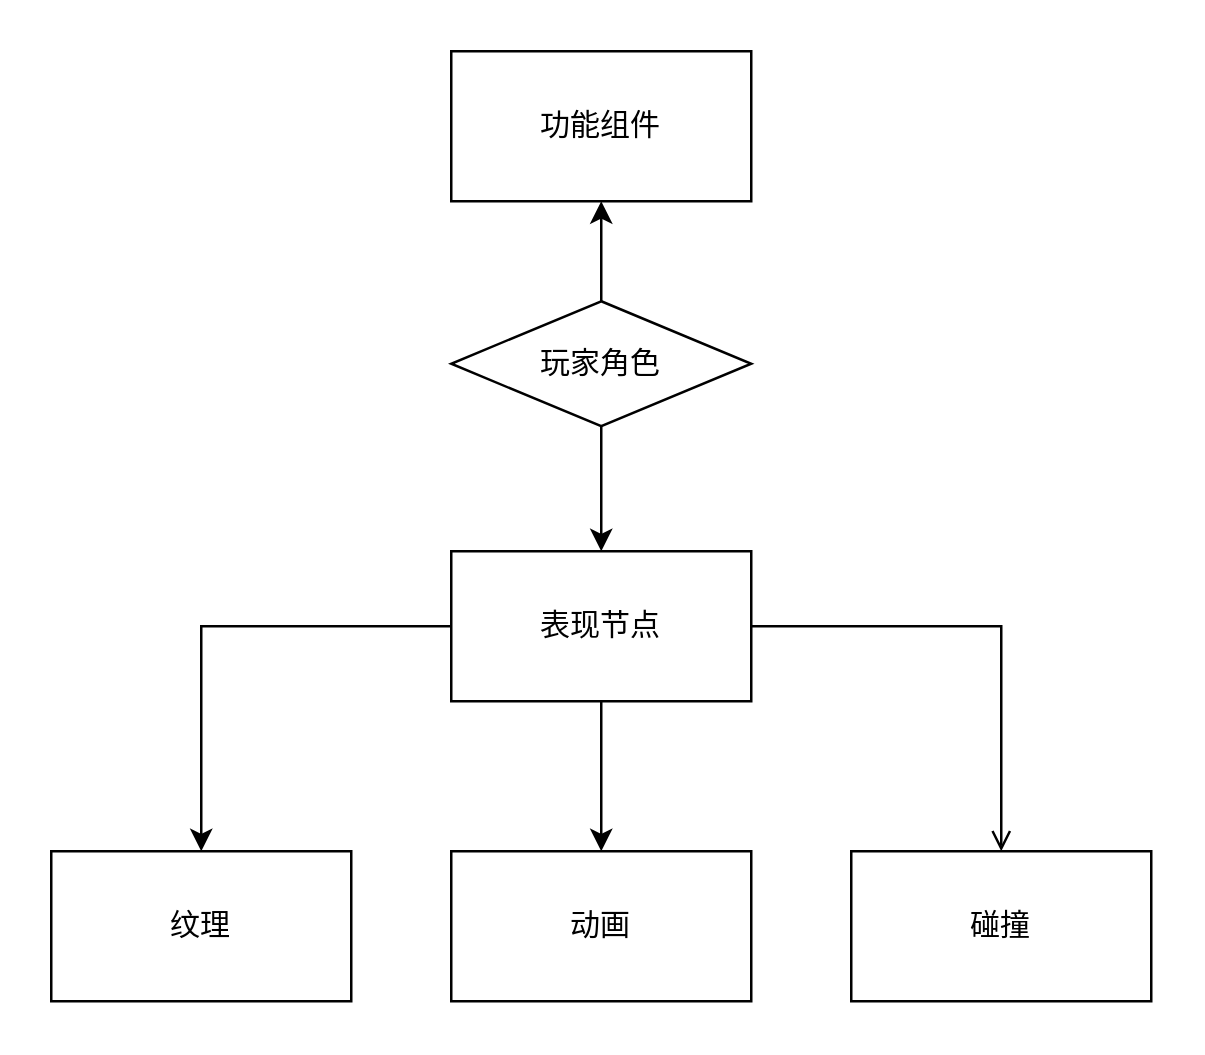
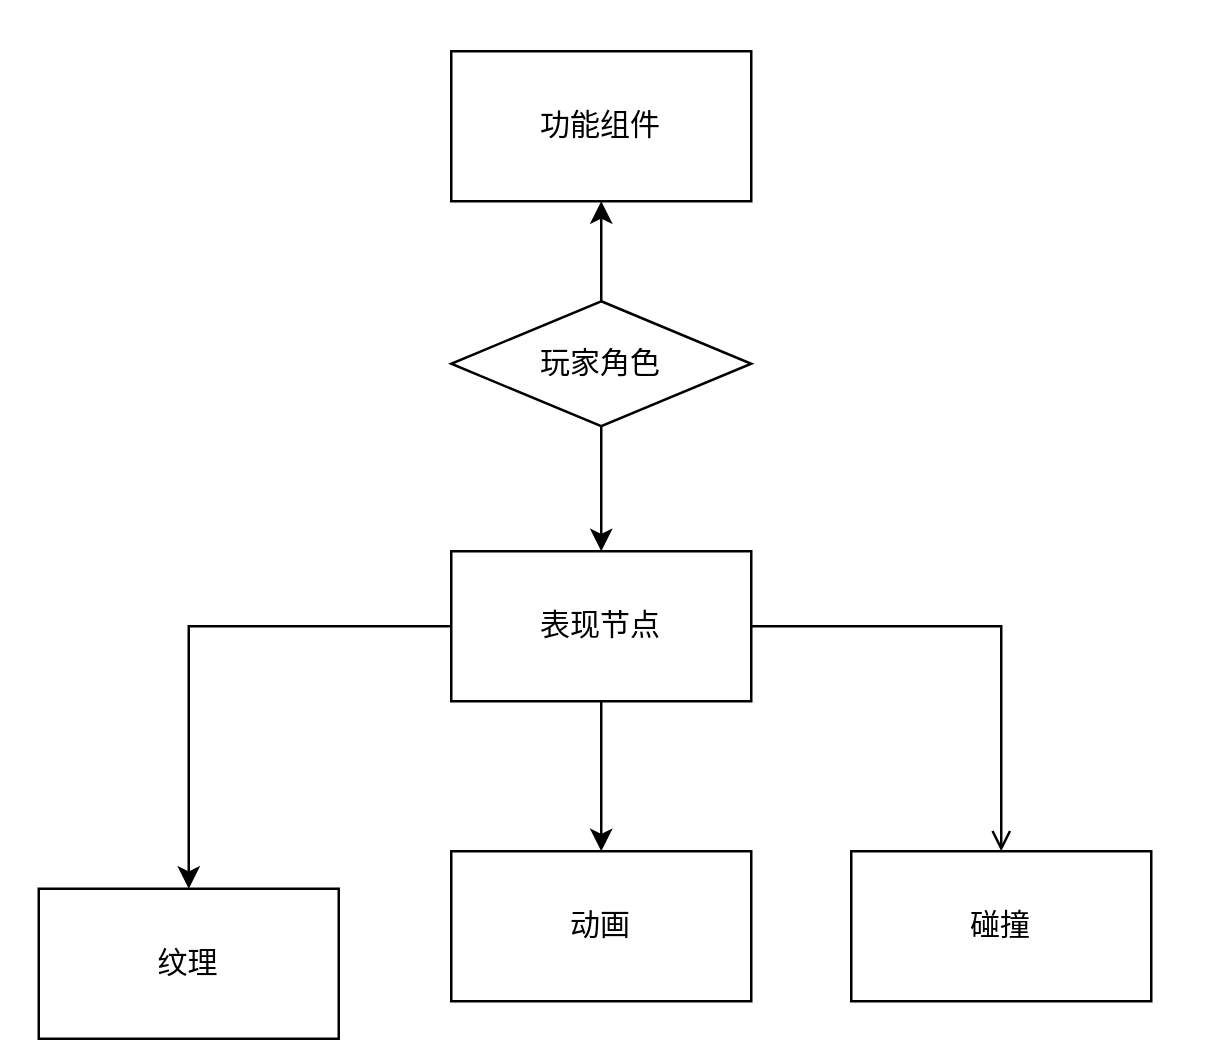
node "纹理": moved (201, 926) -> (189, 964)
